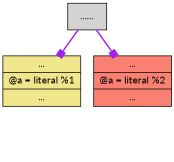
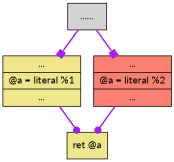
node "ret @a": added
